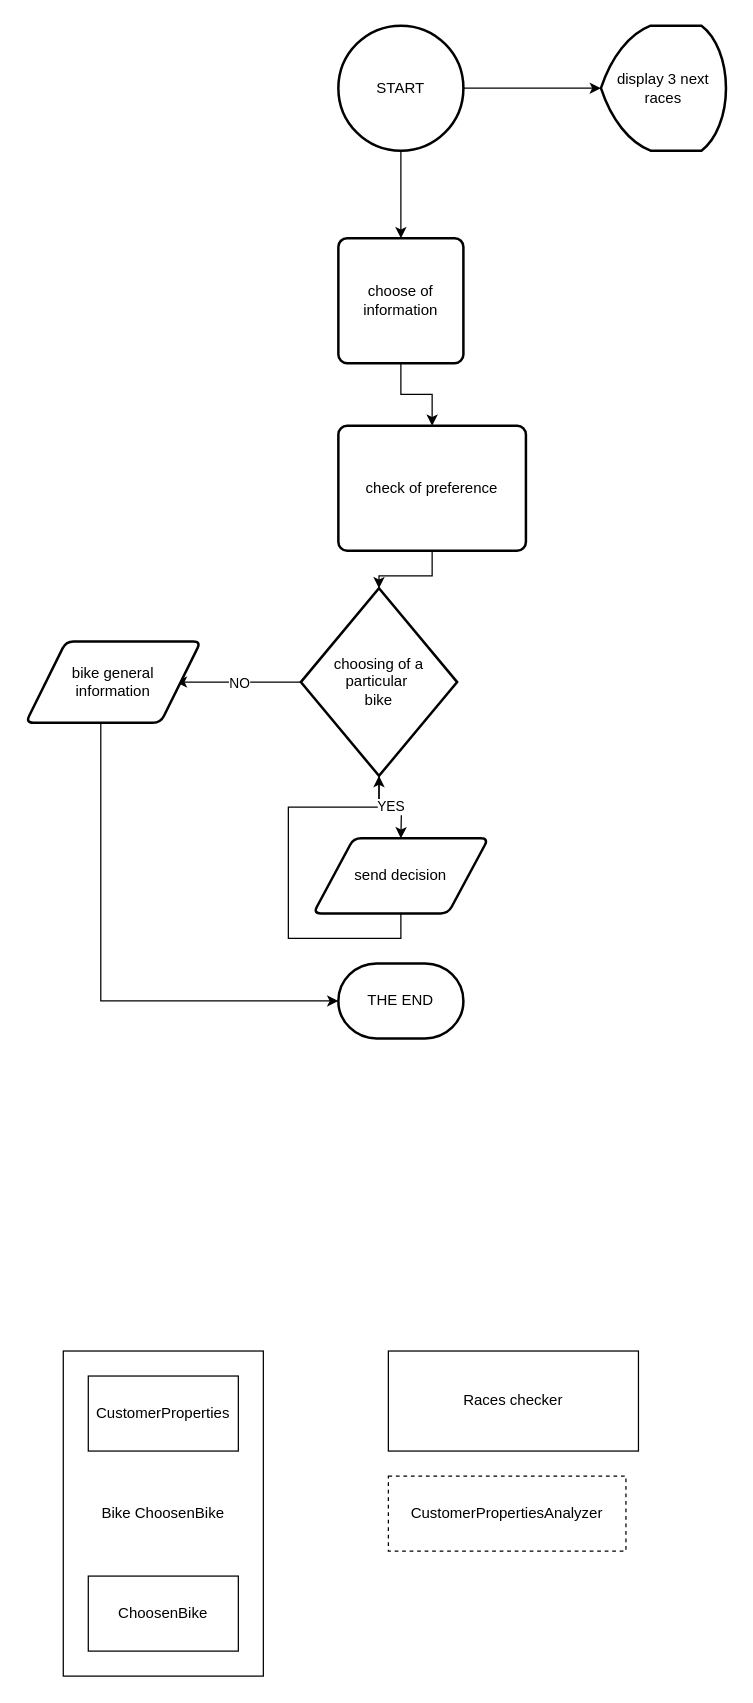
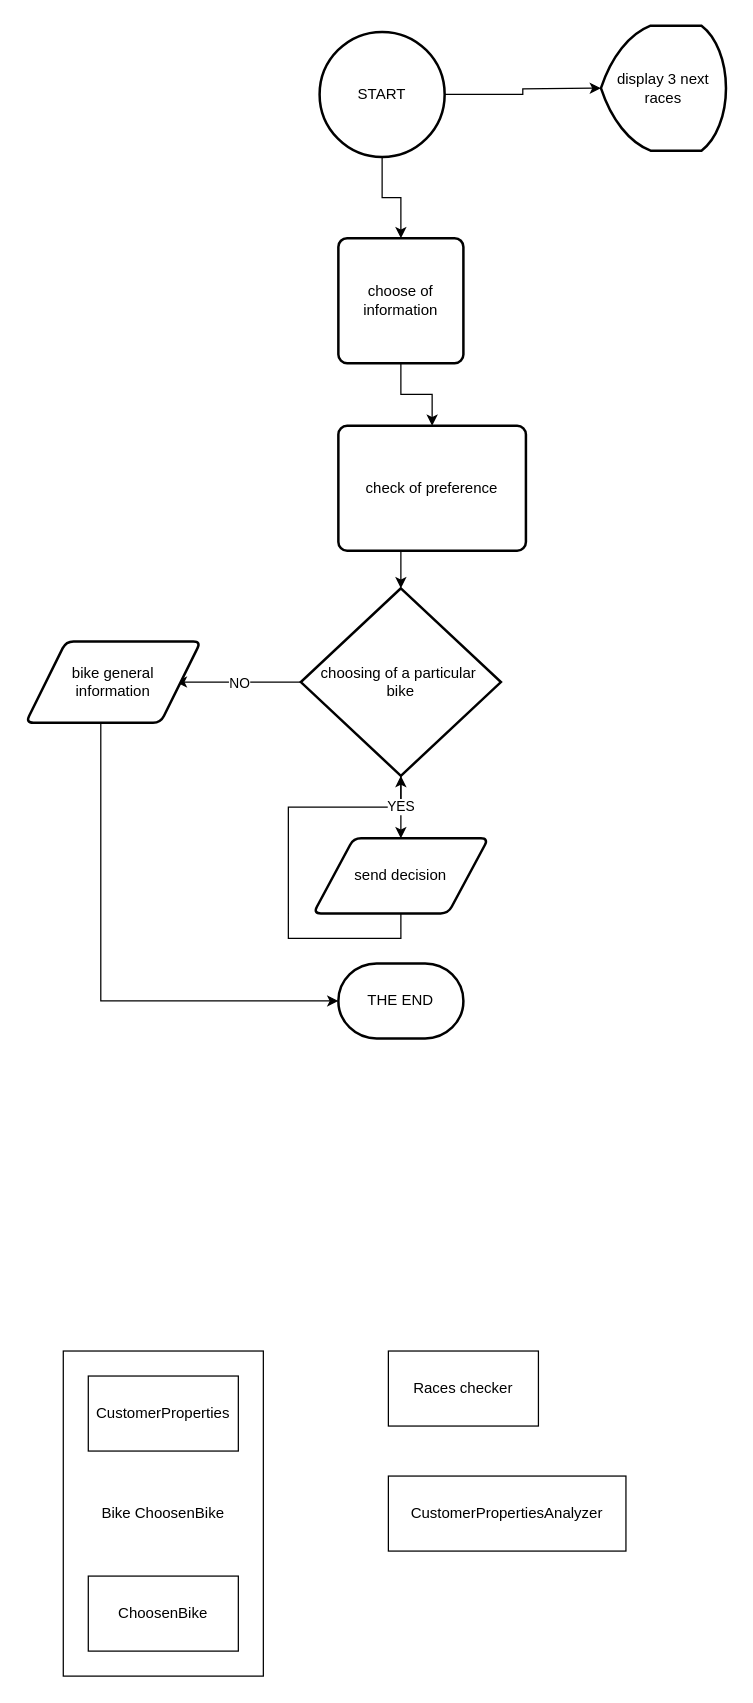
node "START": moved (401, 88) -> (382, 94)
node "choosing of a particular bike": size 156x188 -> 200x188
node "Races checker": size 250x100 -> 150x75
node "CustomerPropertiesAnalyzer": style dashed -> solid
